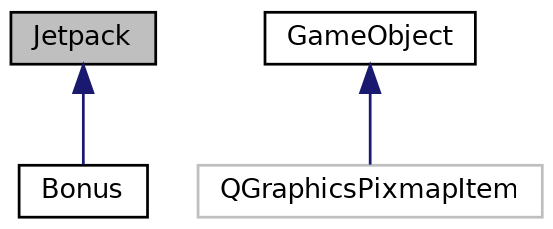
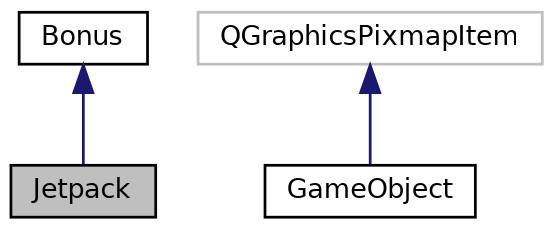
edge "Bonus" -> "Jetpack": reversed
edge "QGraphicsPixmapItem" -> "GameObject": reversed
